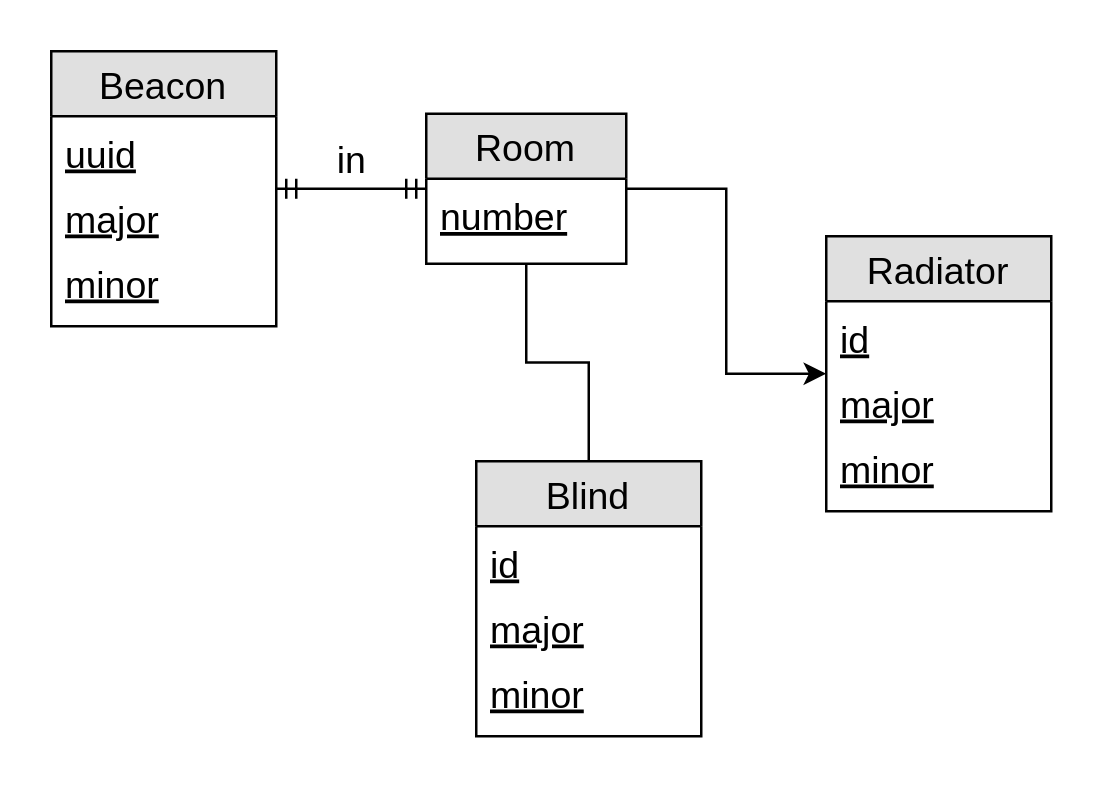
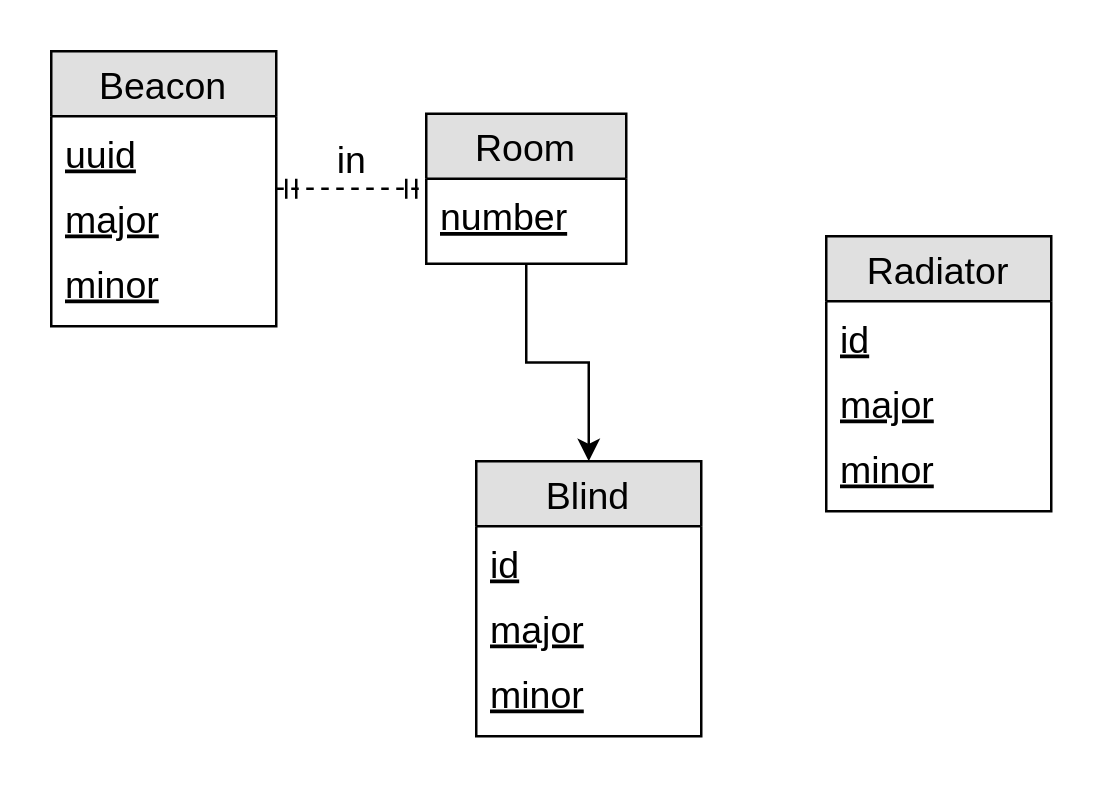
edge "Beacon" -- "Room": style solid -> dashed
edge "Room" -> "Radiator": removed
edge "Room" -- "Blind": arrowhead none -> classic
